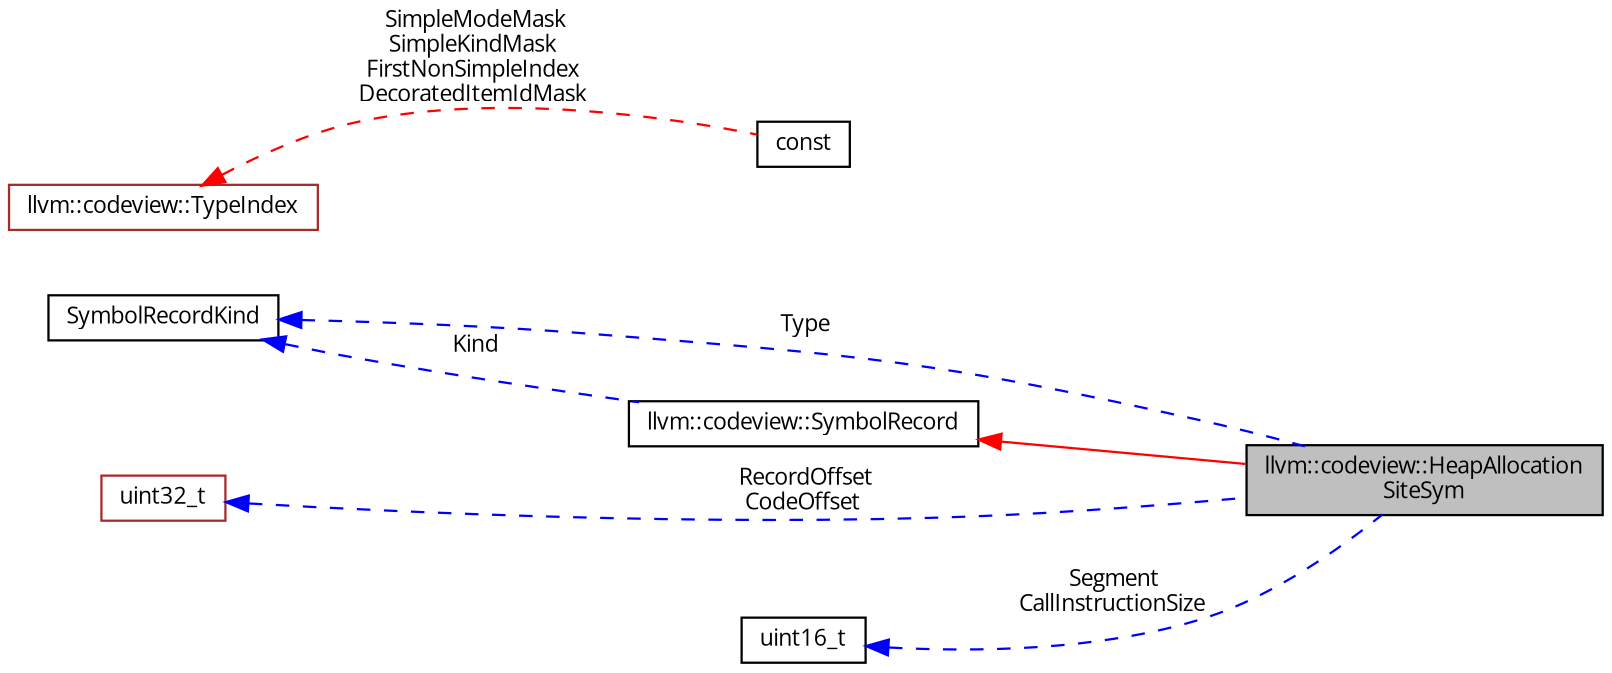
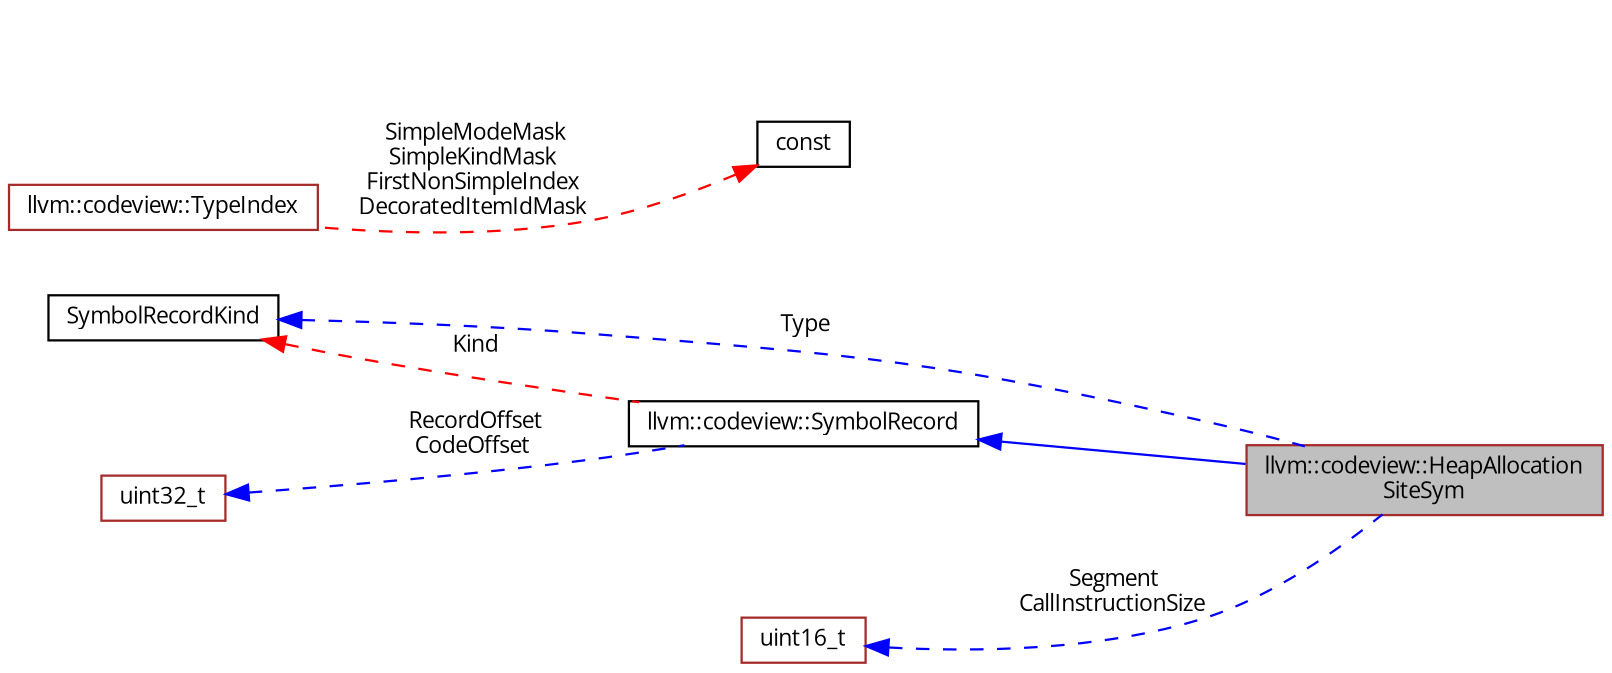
edge "const" -> "llvm::codeview::TypeIndex": reversed
edge "llvm::codeview::SymbolRecord" -> "SymbolRecordKind": color blue -> red
edge "llvm::codeview::HeapAllocation SiteSym" -> "llvm::codeview::SymbolRecord": color red -> blue
node "llvm::codeview::HeapAllocation SiteSym": color black -> brown
edge "llvm::codeview::HeapAllocation SiteSym" -> "uint32_t": now "llvm::codeview::SymbolRecord" -> "uint32_t"
node "uint16_t": color black -> brown
